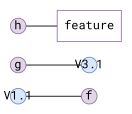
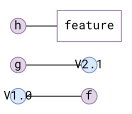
node "V3.1": label "V3.1" -> "V2.1"
node "V1.1": label "V1.1" -> "V1.0"
